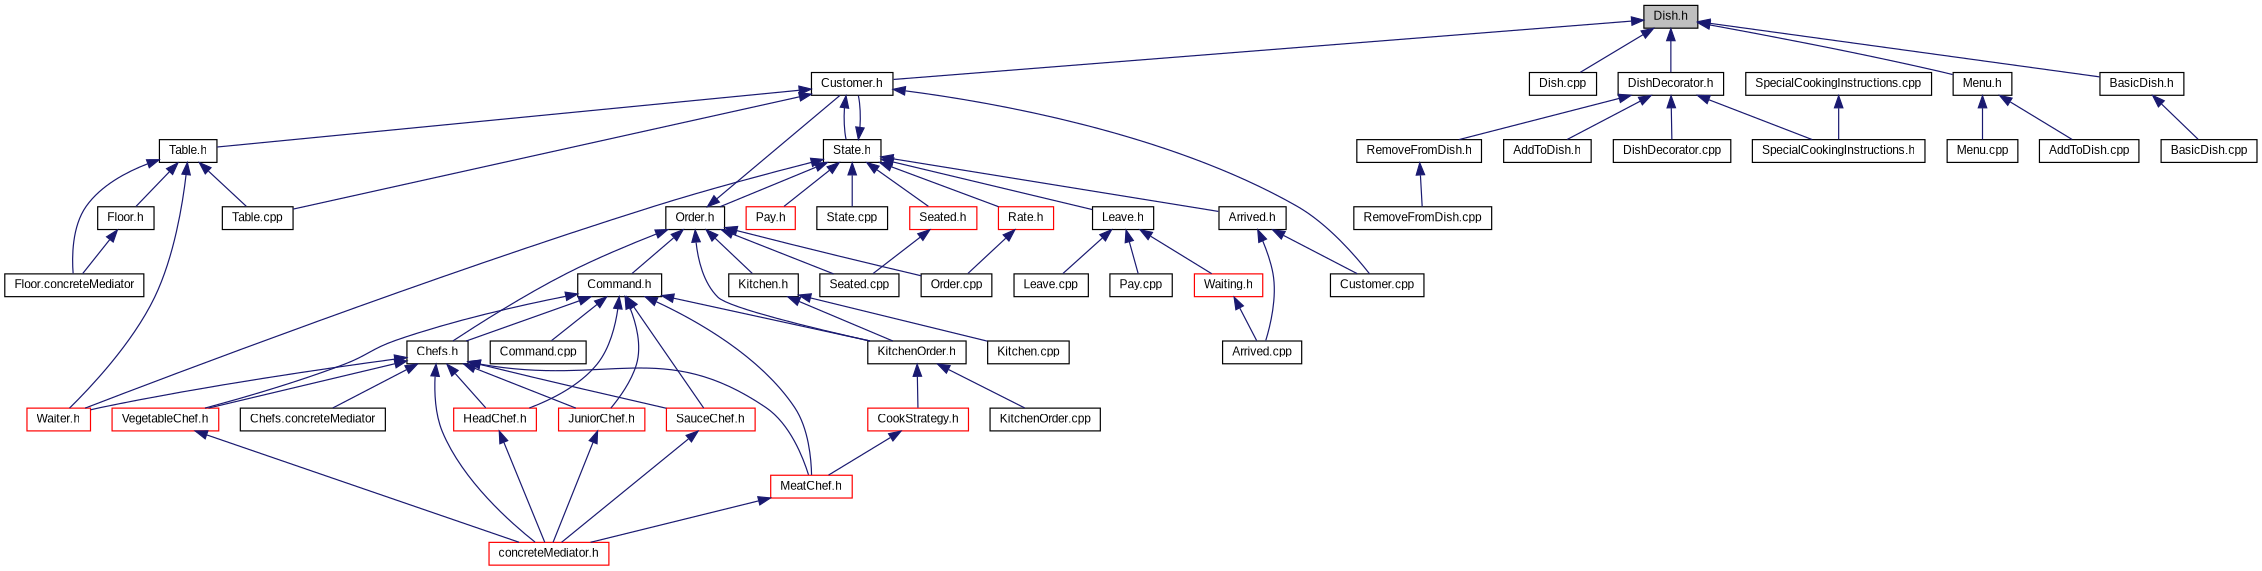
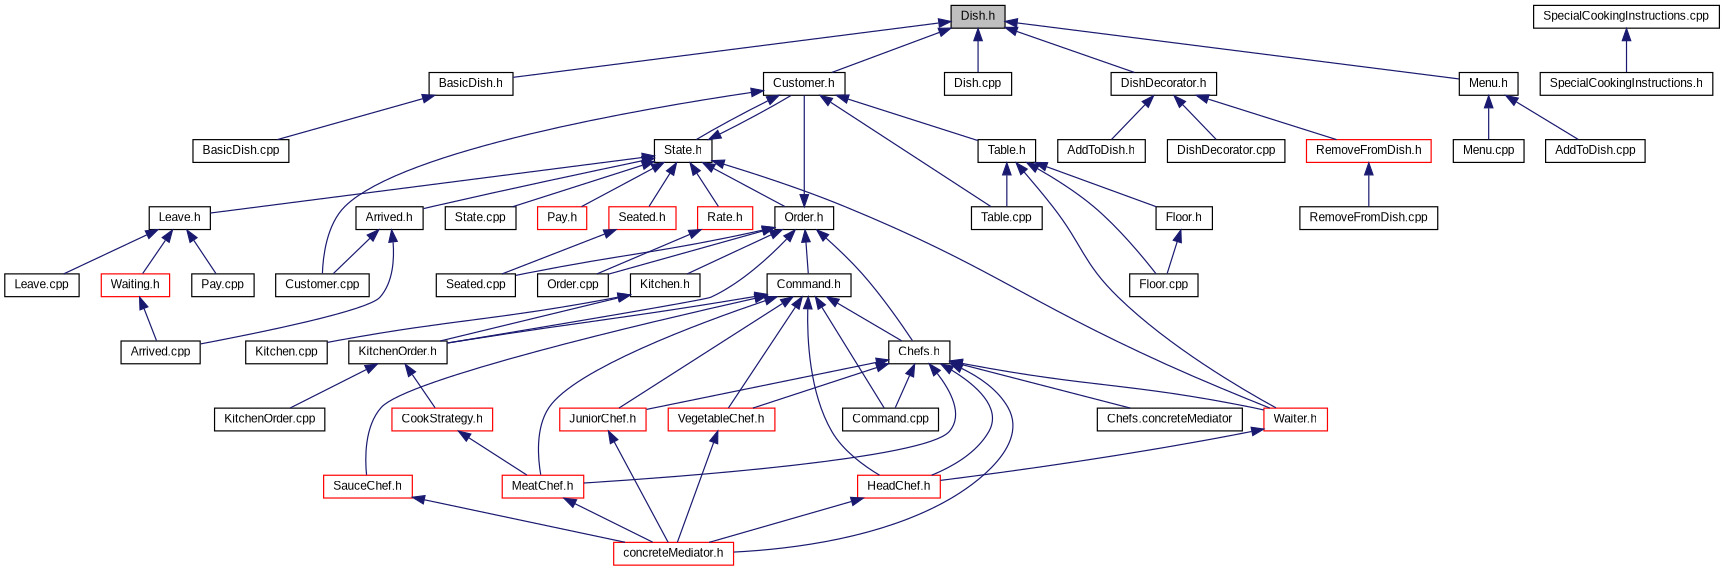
edge "SpecialCookingInstructions.h" -> "DishDecorator.h": removed
node "RemoveFromDish.h": color black -> red
node "Floor.concreteMediator": label "Floor.concreteMediator" -> "Floor.cpp"
edge "SauceChef.h" -> "Chefs.h": now "Command.cpp" -> "Chefs.h"
edge "HeadChef.h" -> "Waiter.h": added
